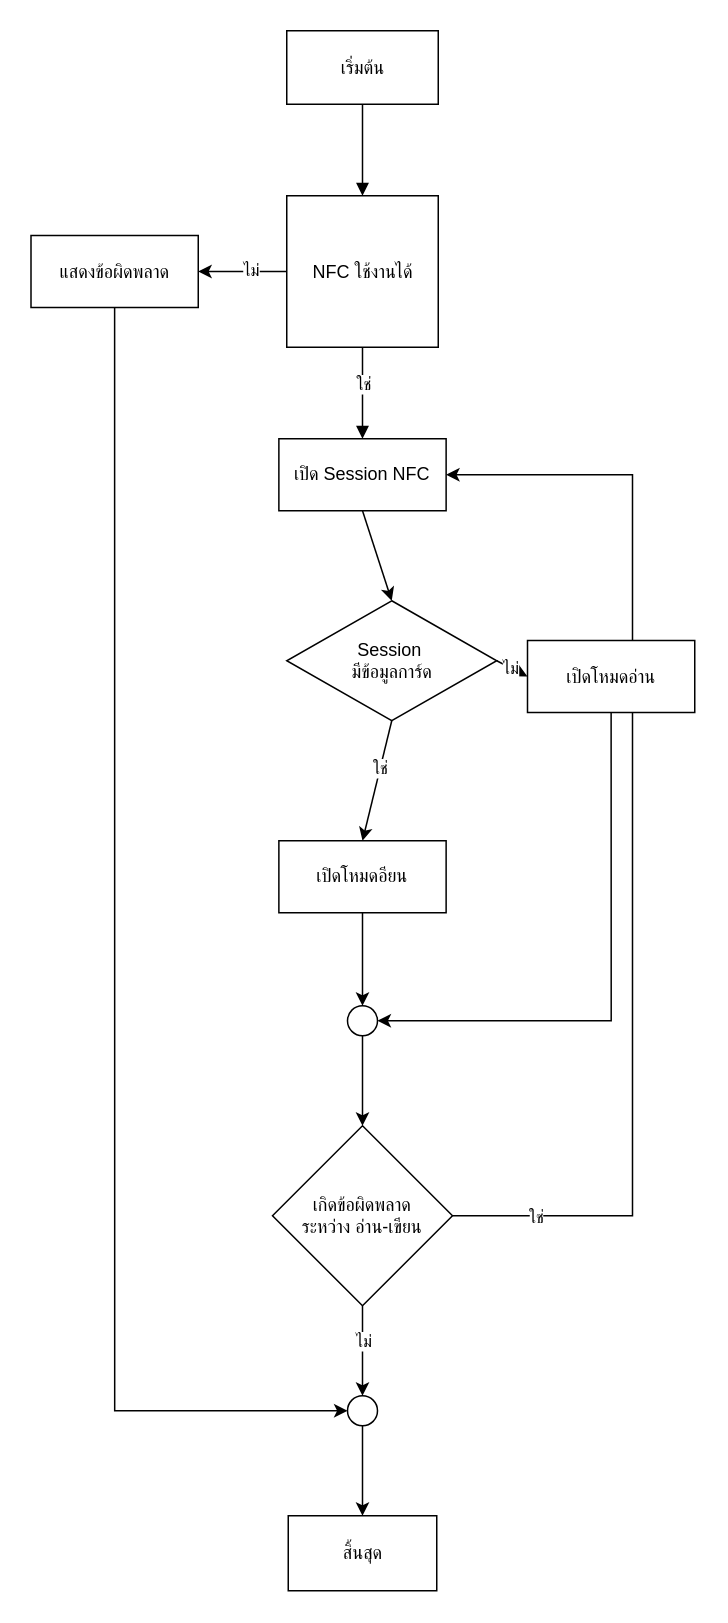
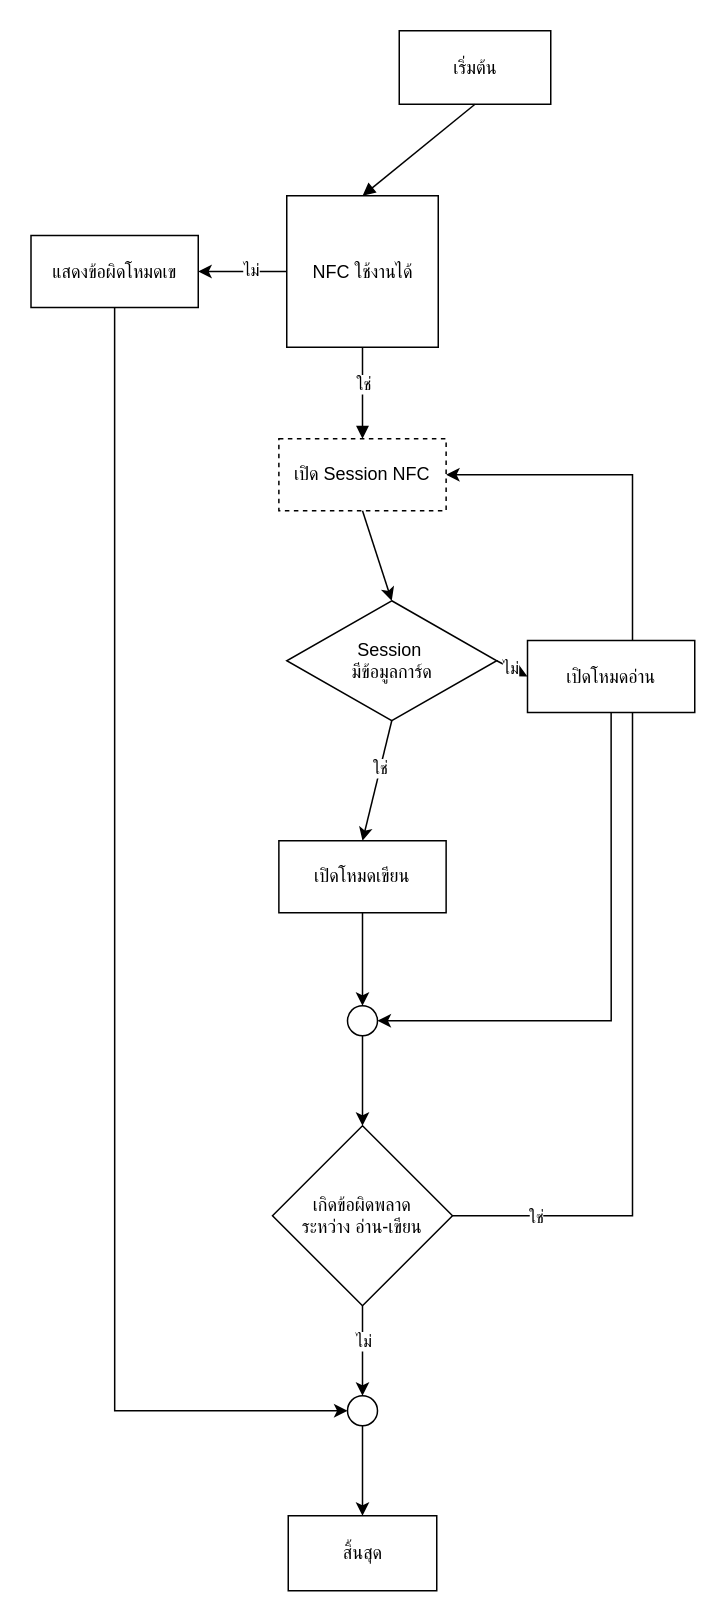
node "เริ่มต้น": moved (362, 68) -> (475, 68)
node "แสดงข้อผิดพลาด": label "แสดงข้อผิดพลาด" -> "แสดงข้อผิดโหมดเข"
node "เปิด Session NFC": style solid -> dashed
node "เปิดโหมดอียน": label "เปิดโหมดอียน" -> "เปิดโหมดเขียน"
